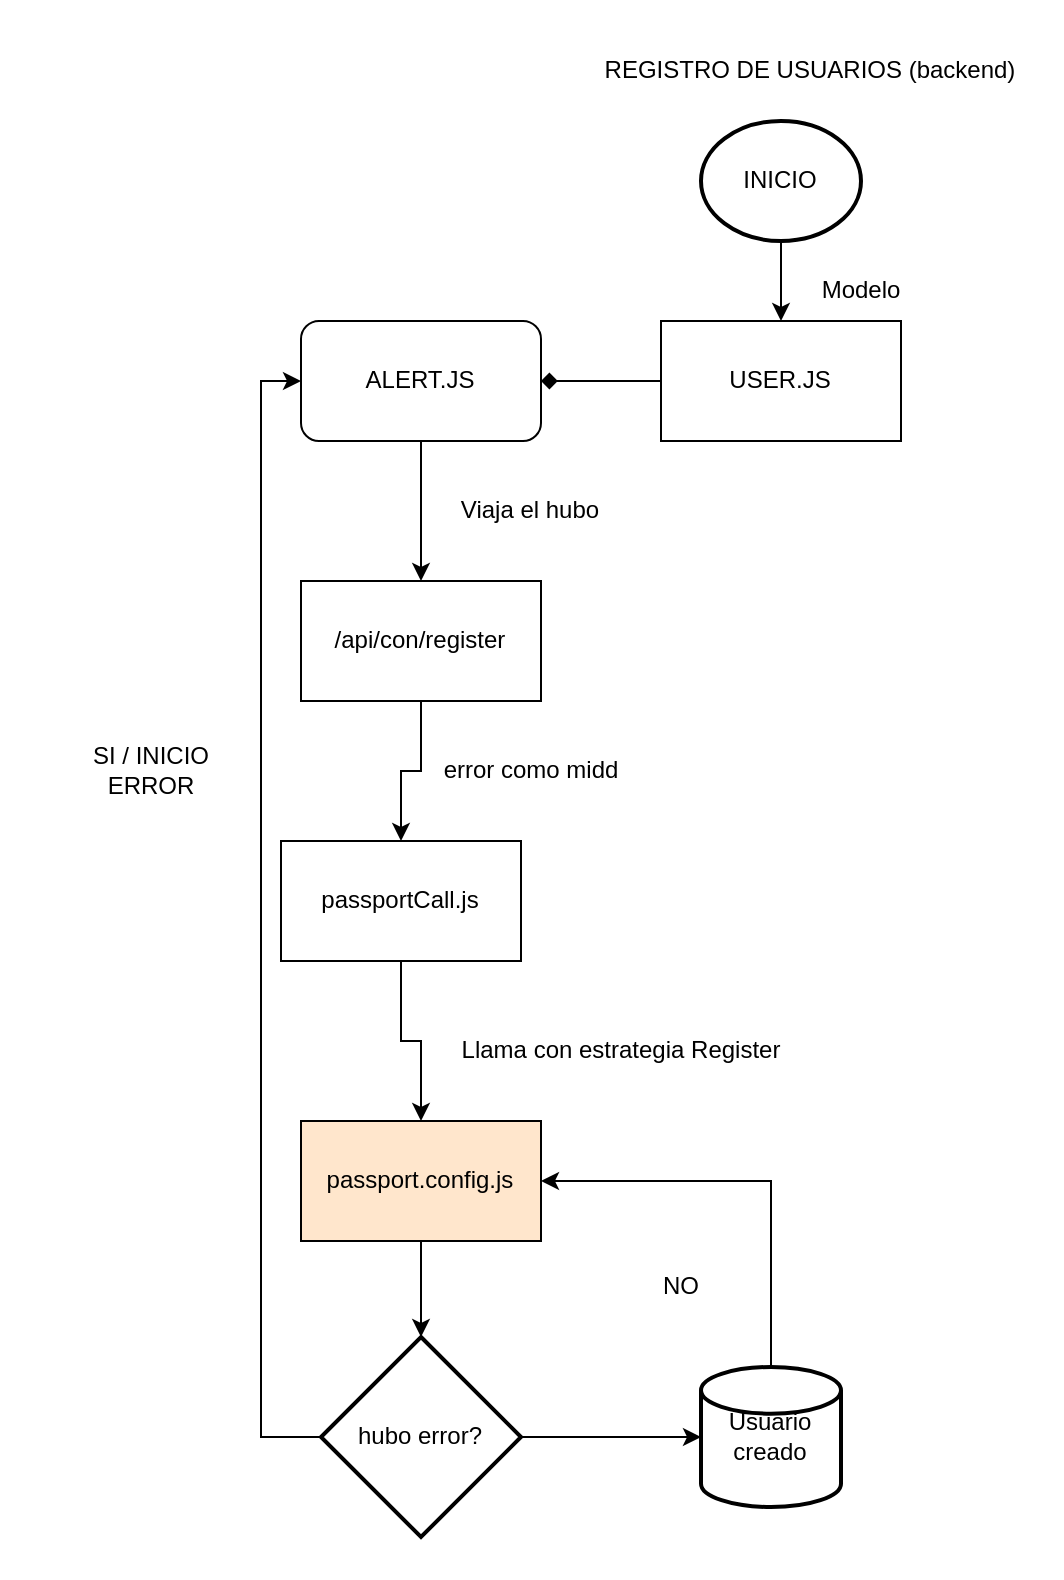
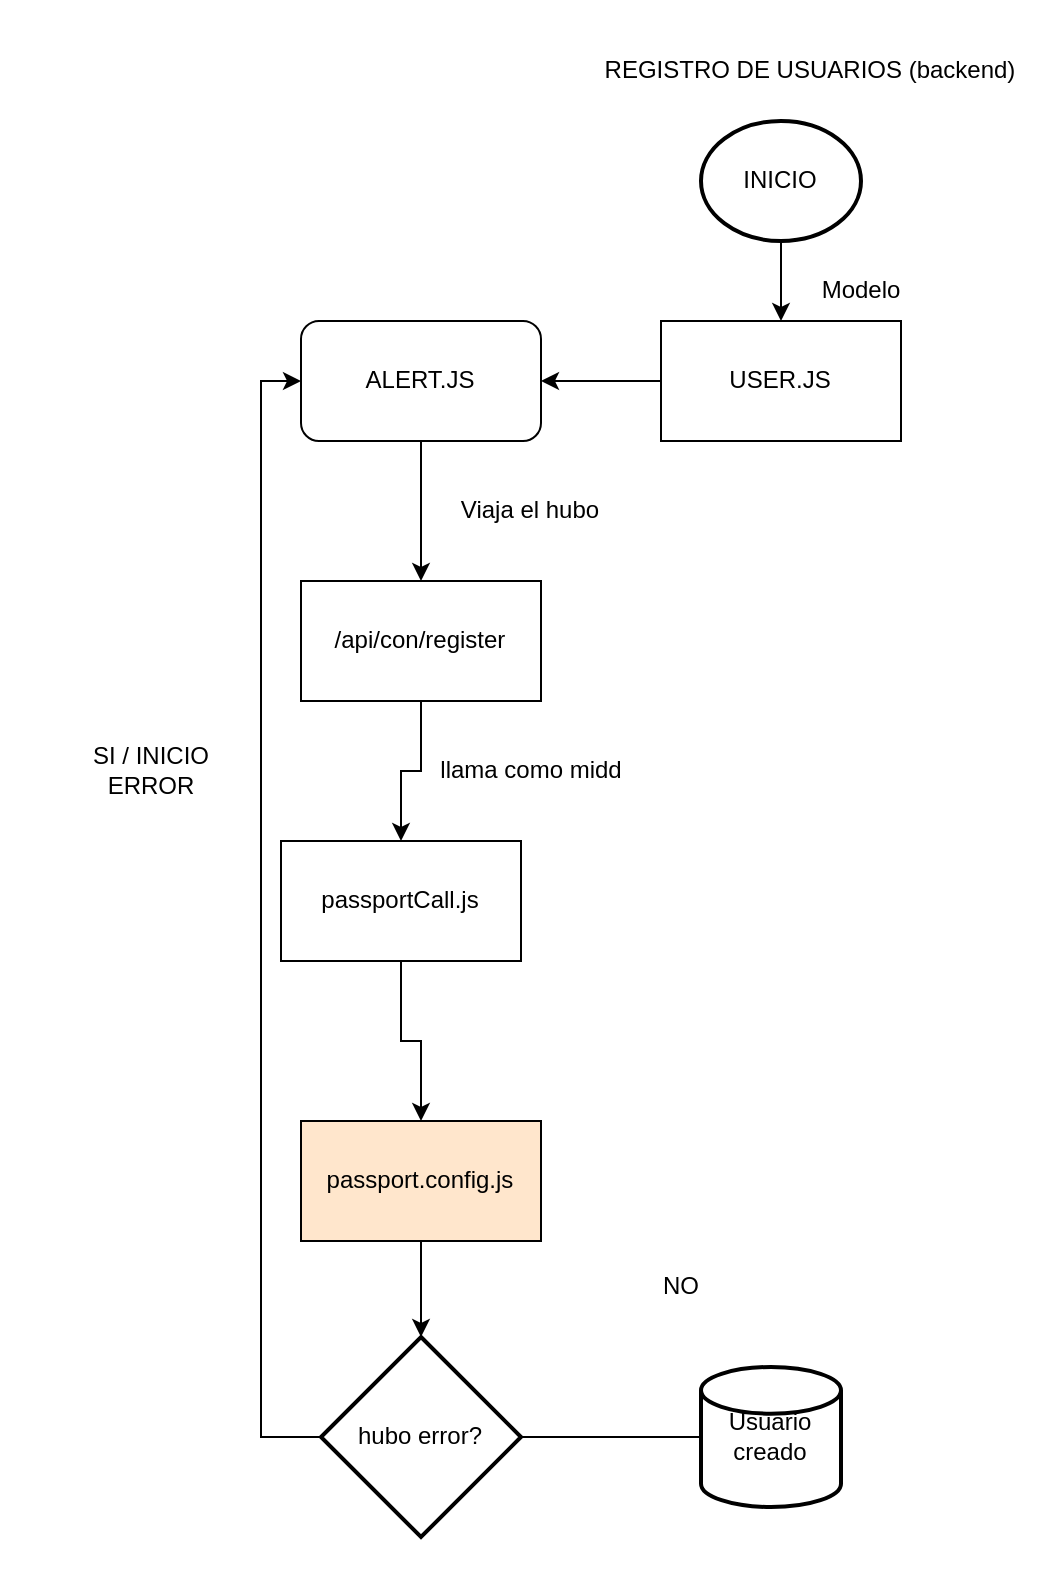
edge "USER.JS" -> "ALERT.JS": arrowhead diamond -> classic
node "error como midd": label "error como midd" -> "llama como midd"
node "Llama con estrategia Register": removed
edge "Usuario creado" -> "passport.config.js": removed
edge "hubo error?" -> "Usuario creado": arrowhead classic -> none
